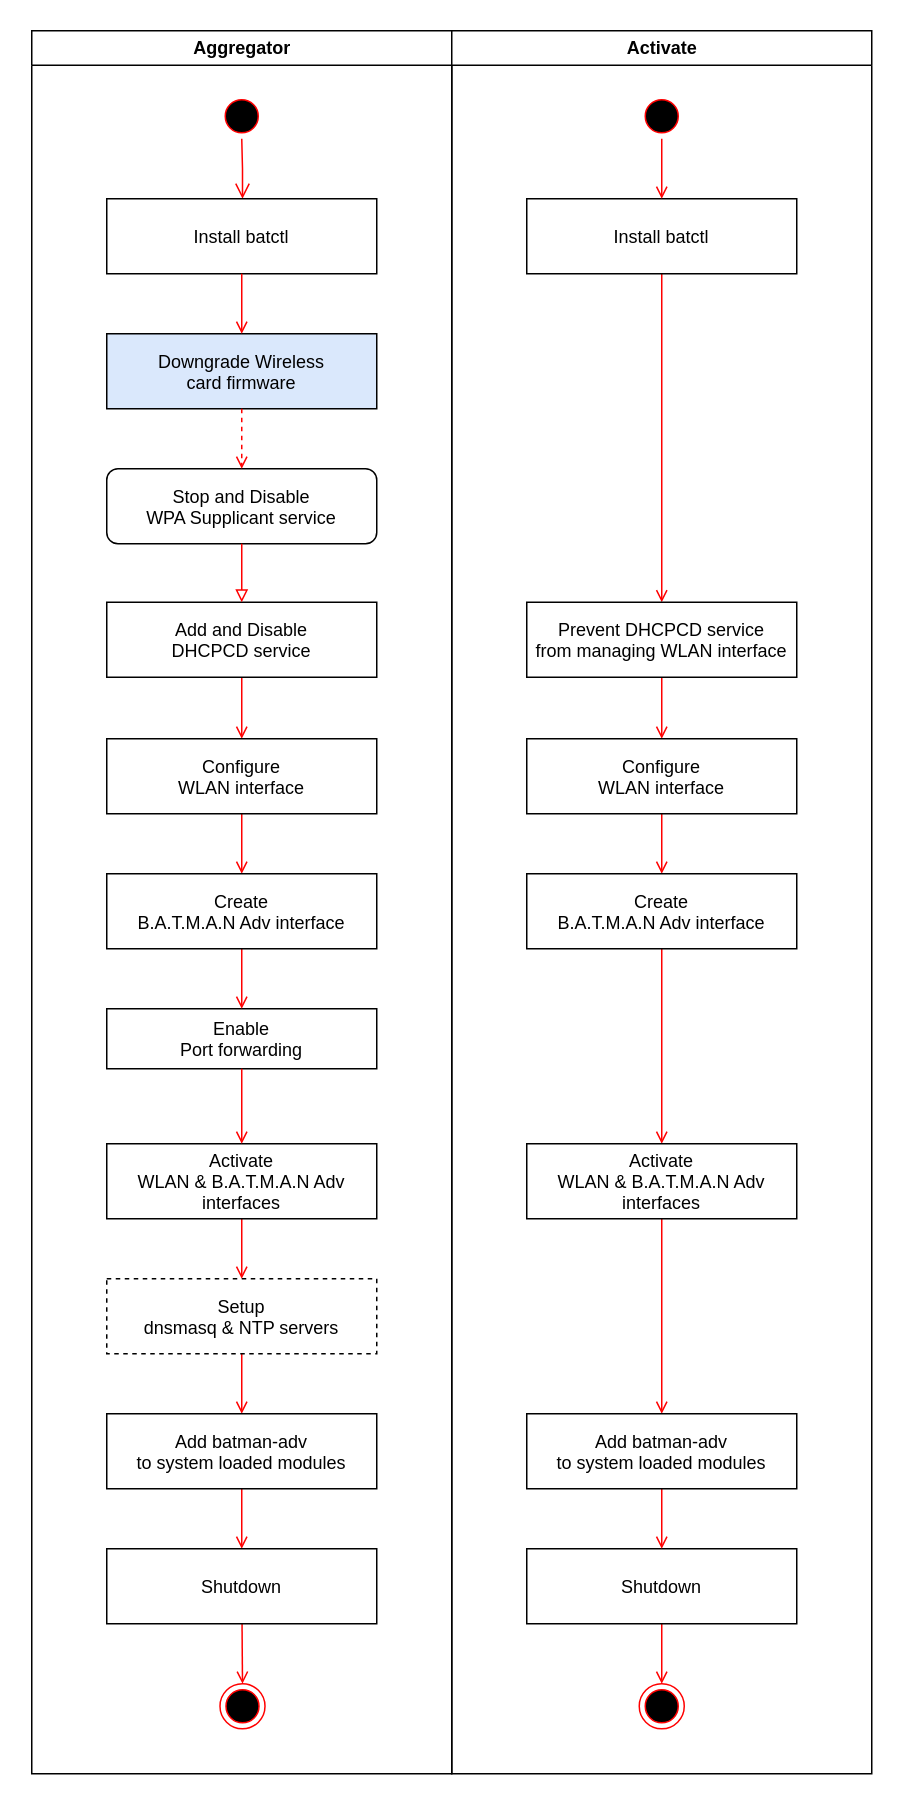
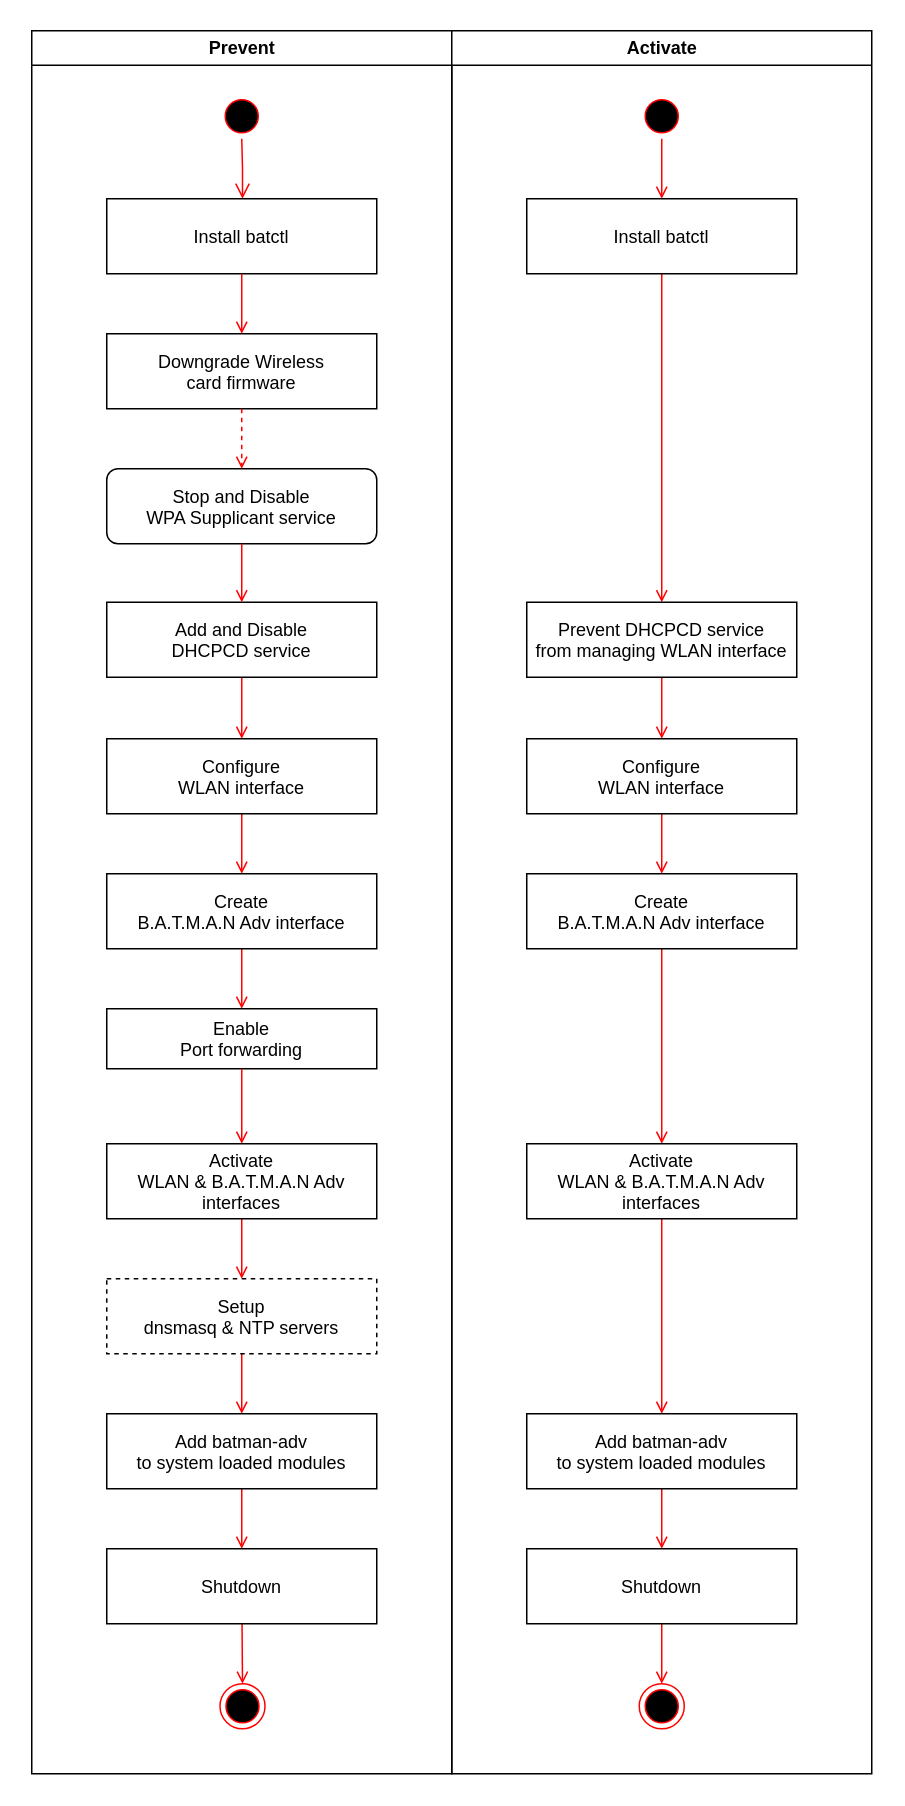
node "Aggregator": label "Aggregator" -> "Prevent"
node "Downgrade Wireless card firmware": fillcolor #dae8fc -> #ffffff
edge "Stop and Disable WPA Supplicant service" -> "Add and Disable DHCPCD service": arrowhead block -> open
